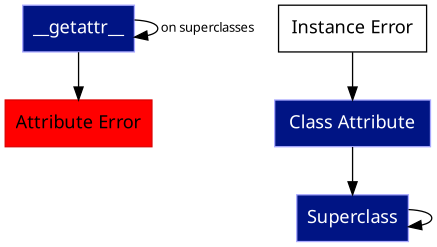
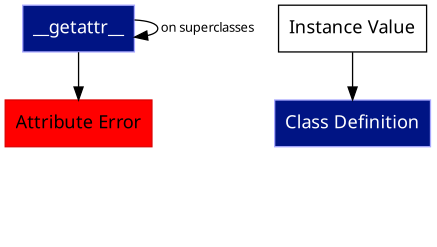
node "Instance Error": label "Instance Error" -> "Instance Value"
node "Class Attribute": label "Class Attribute" -> "Class Definition"
node "Superclass": removed
